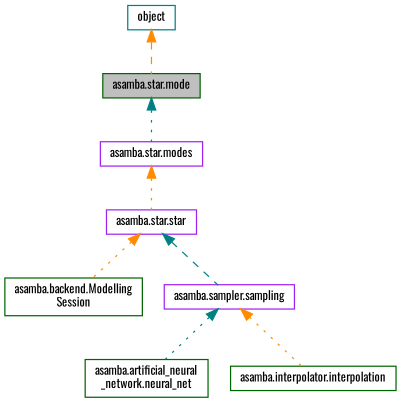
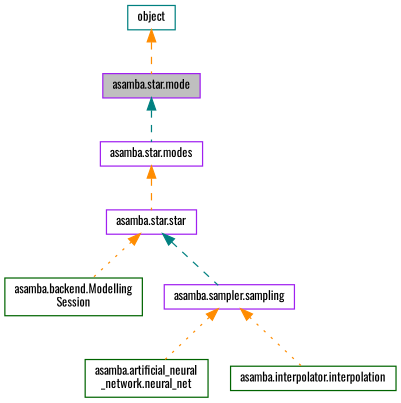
node "asamba.star.mode": color darkgreen -> purple
edge "asamba.star.modes" -> "asamba.star.mode": style dotted -> dashed
edge "asamba.star.star" -> "asamba.star.modes": style dotted -> dashed
edge "asamba.artificial_neural _network.neural_net" -> "asamba.sampler.sampling": color teal -> darkorange
